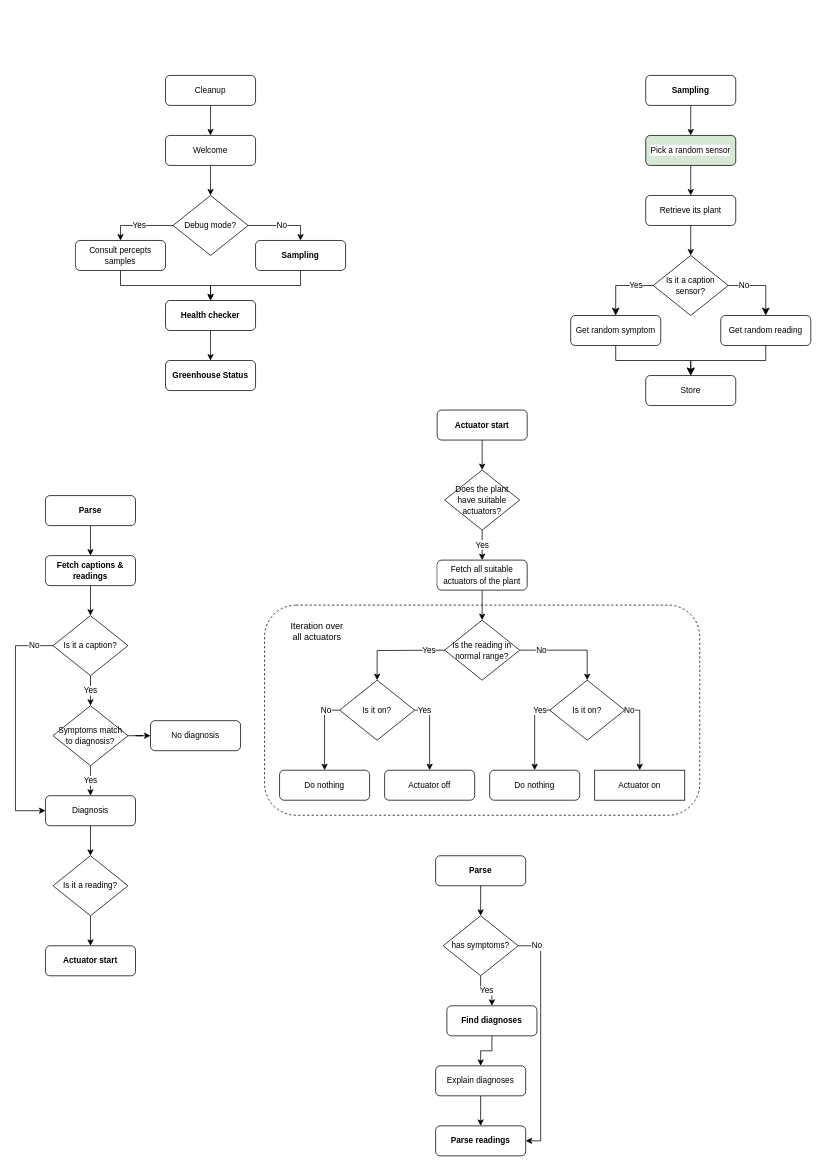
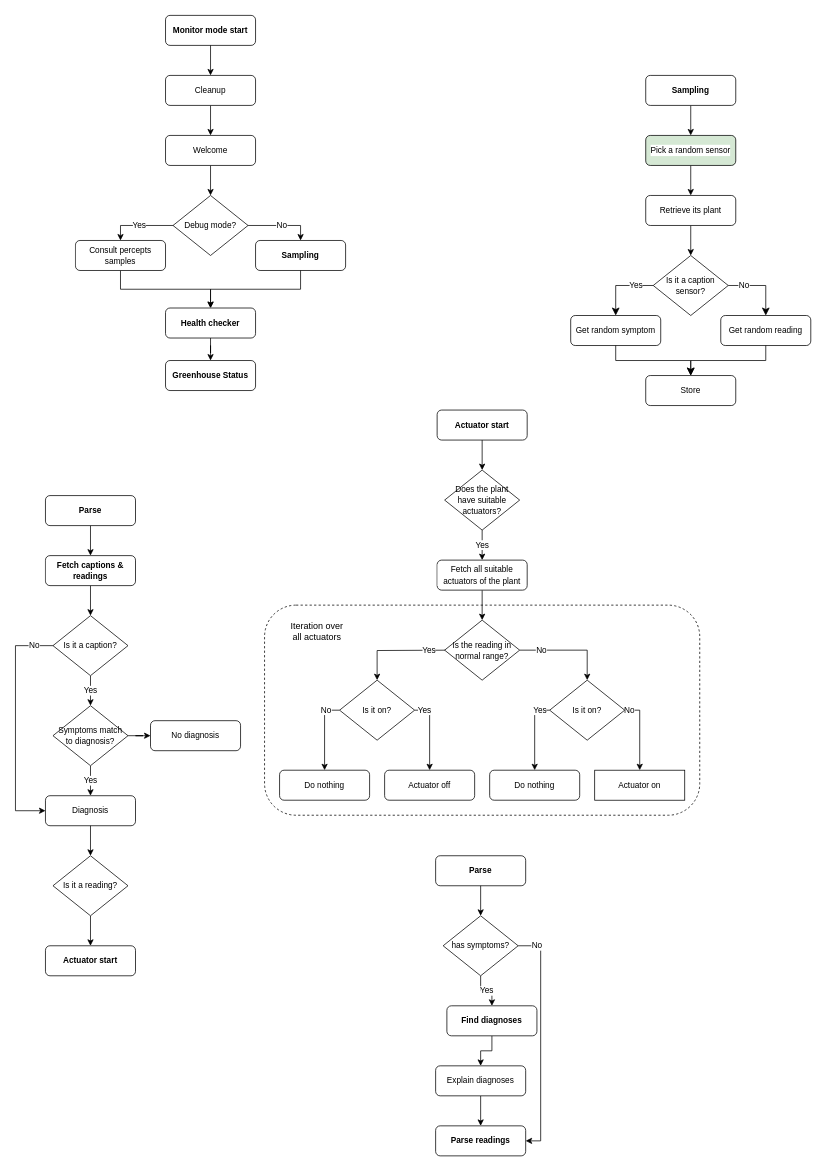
node "Monitor mode start": added
edge "Monitor mode start" -> "Cleanup": added
node "Health checker": moved (210, 315) -> (210, 323)
